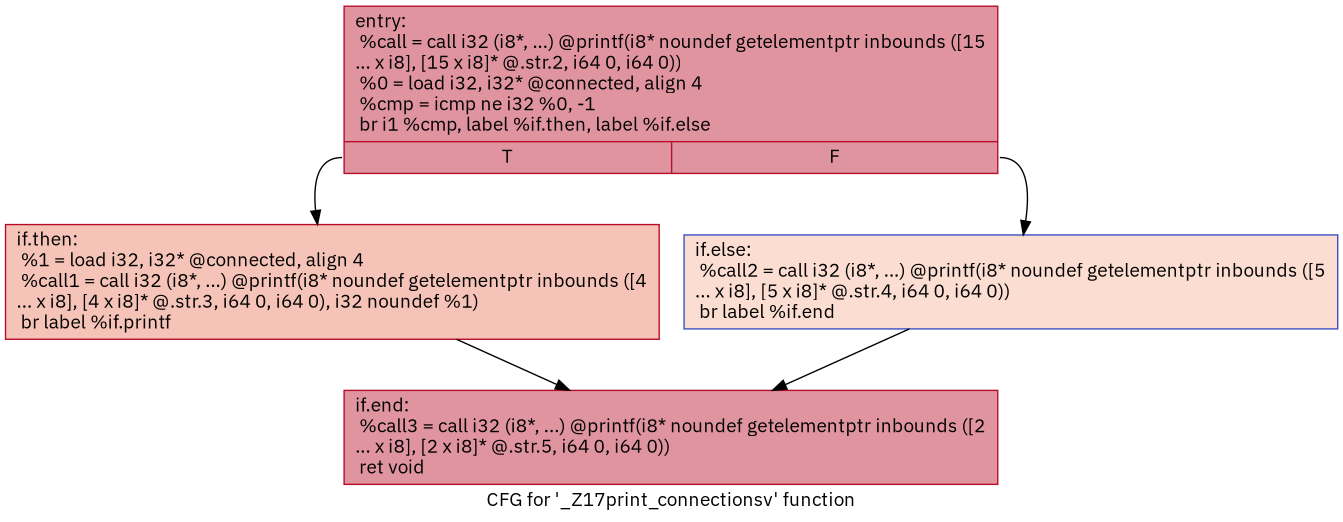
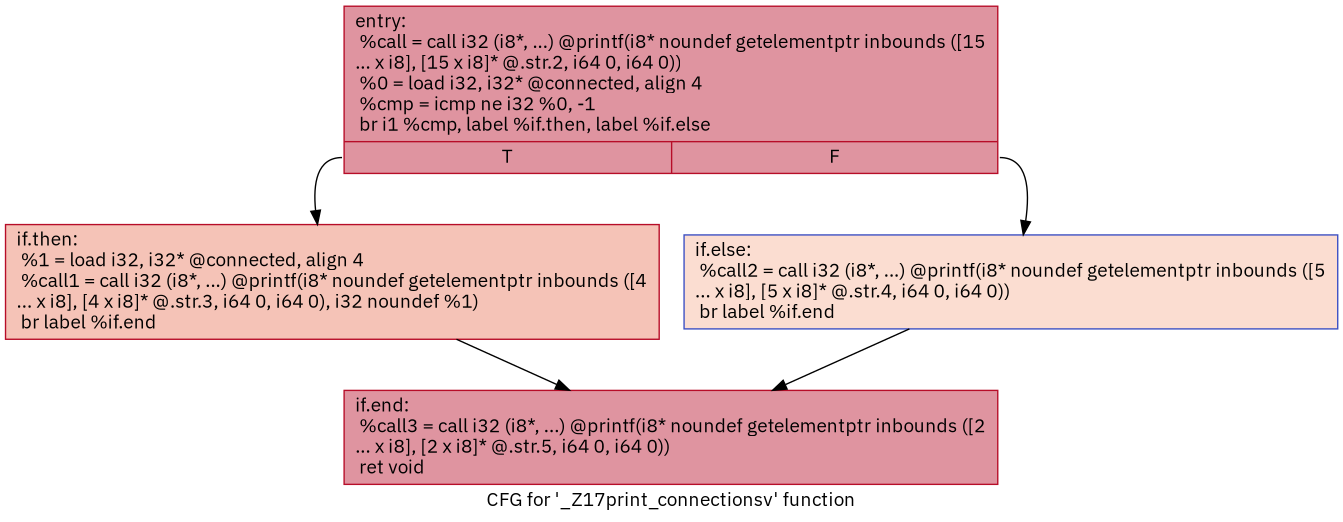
node "if.then:": text "br label %if.printf" -> "br label %if.end"
